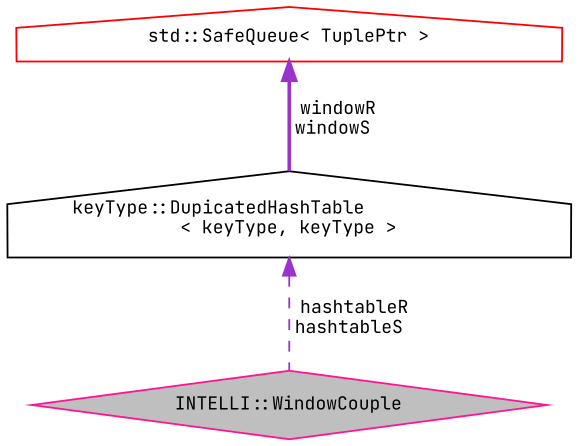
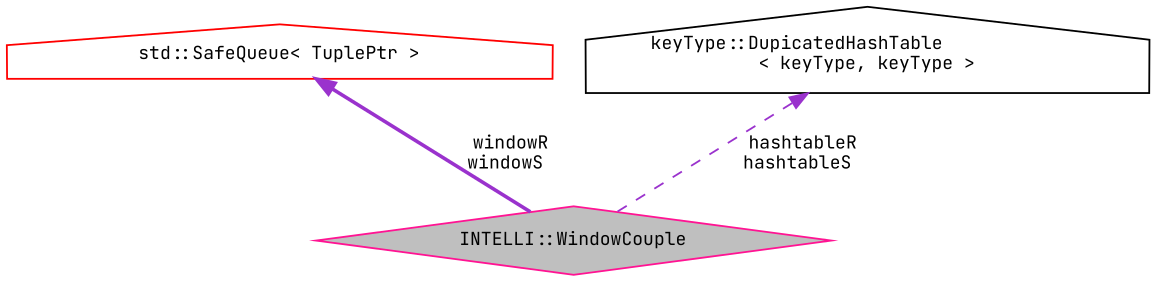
edge "keyType::DupicatedHashTable < keyType, keyType >" -> "std::SafeQueue< TuplePtr >": now "INTELLI::WindowCouple" -> "std::SafeQueue< TuplePtr >"
